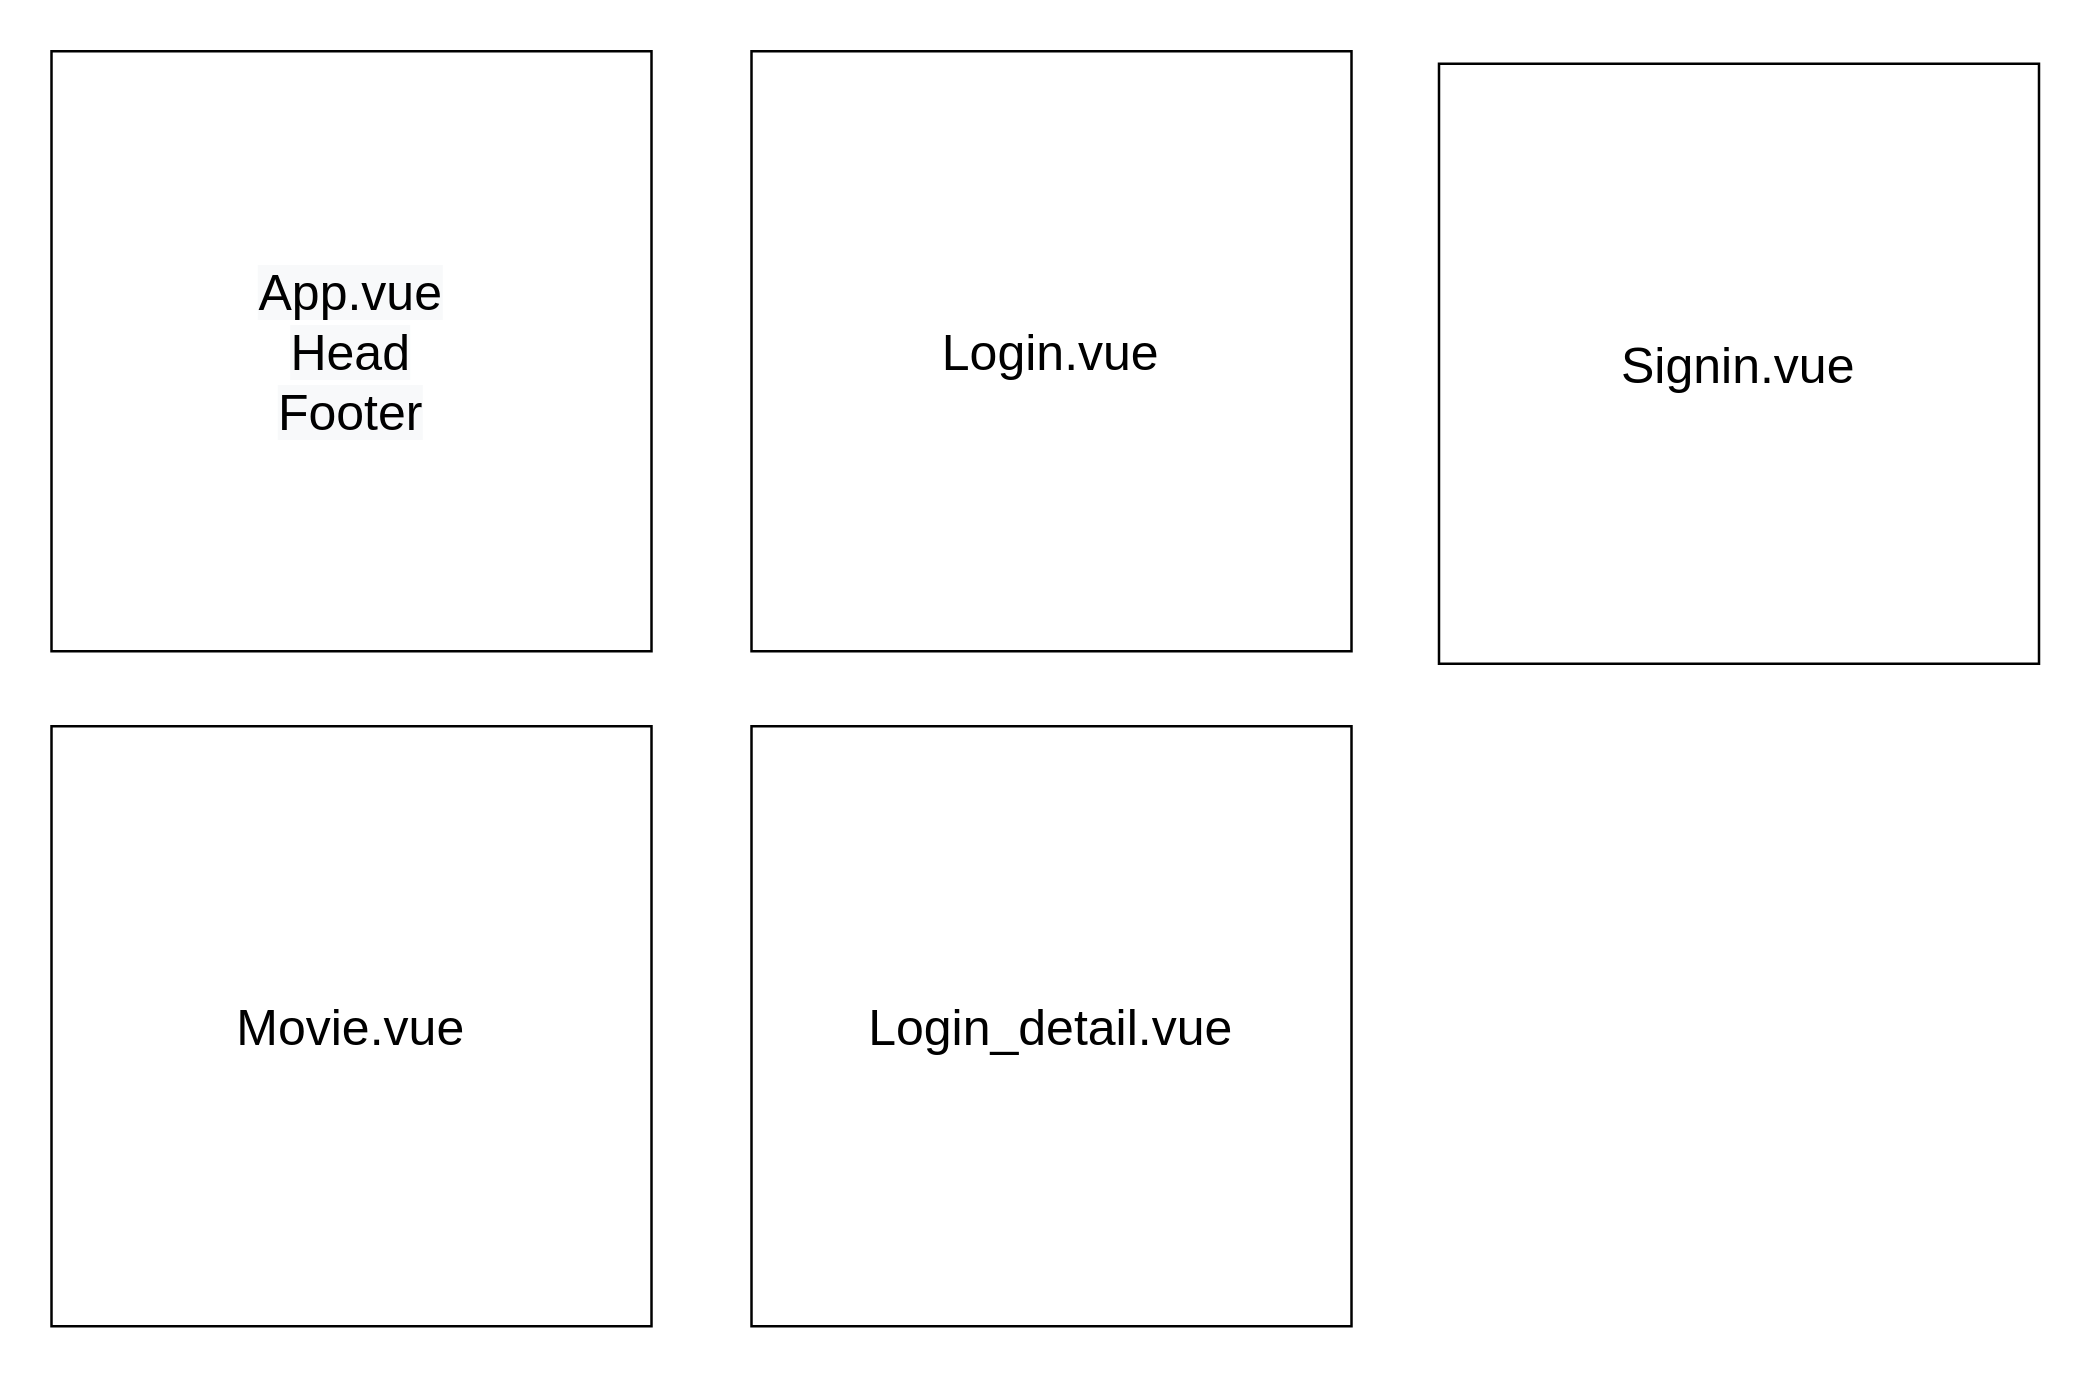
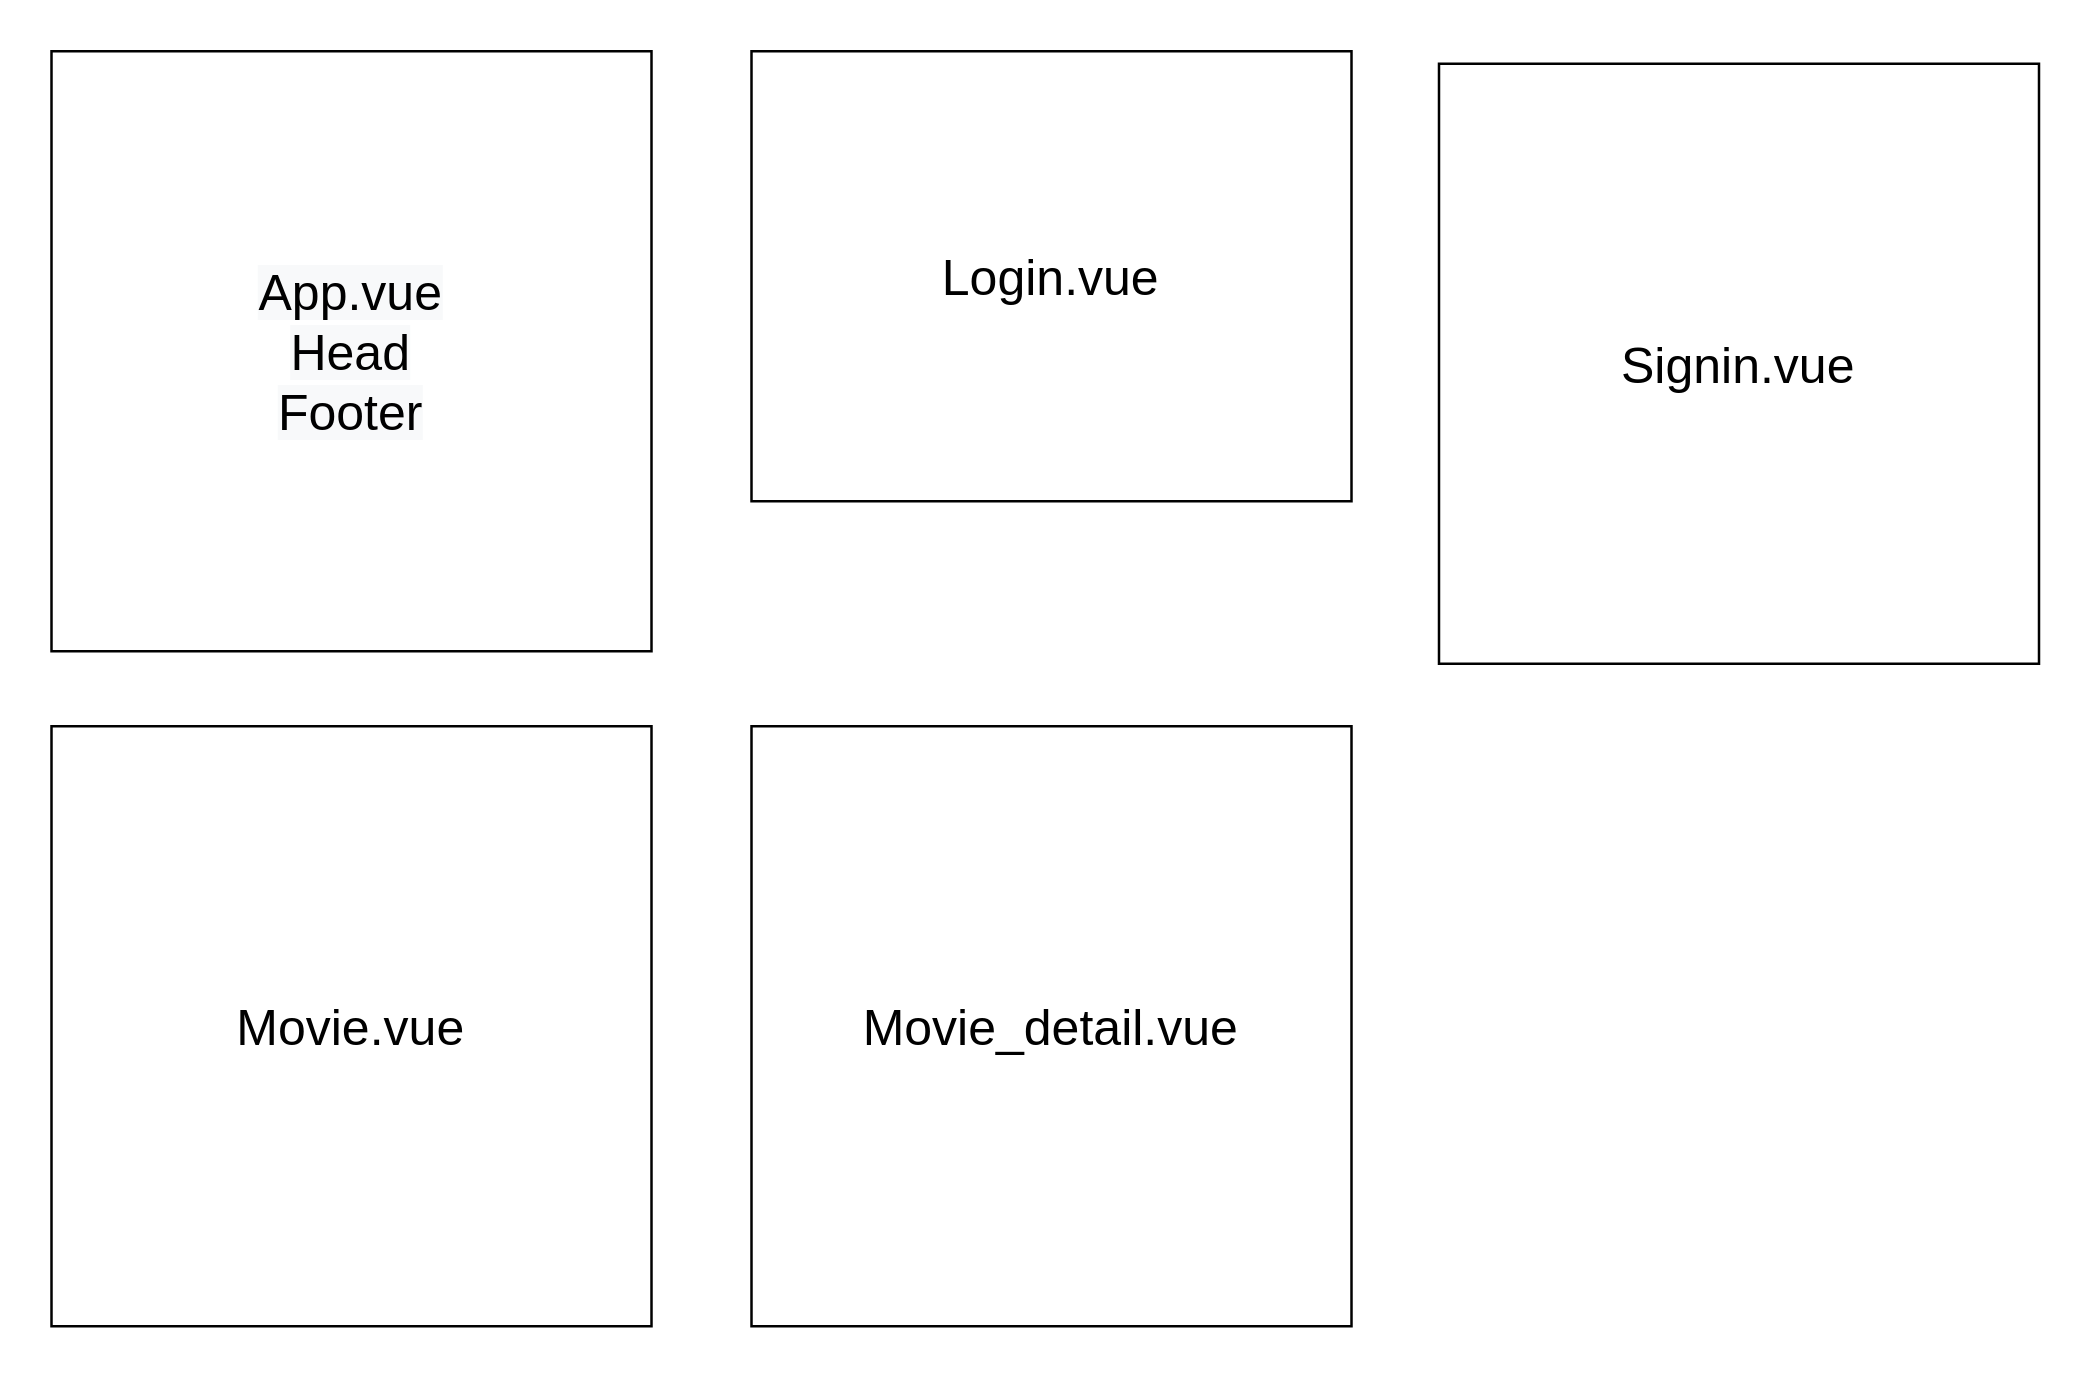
node "Login.vue": size 600x600 -> 600x450
node "Login_detail.vue": label "Login_detail.vue" -> "Movie_detail.vue"
